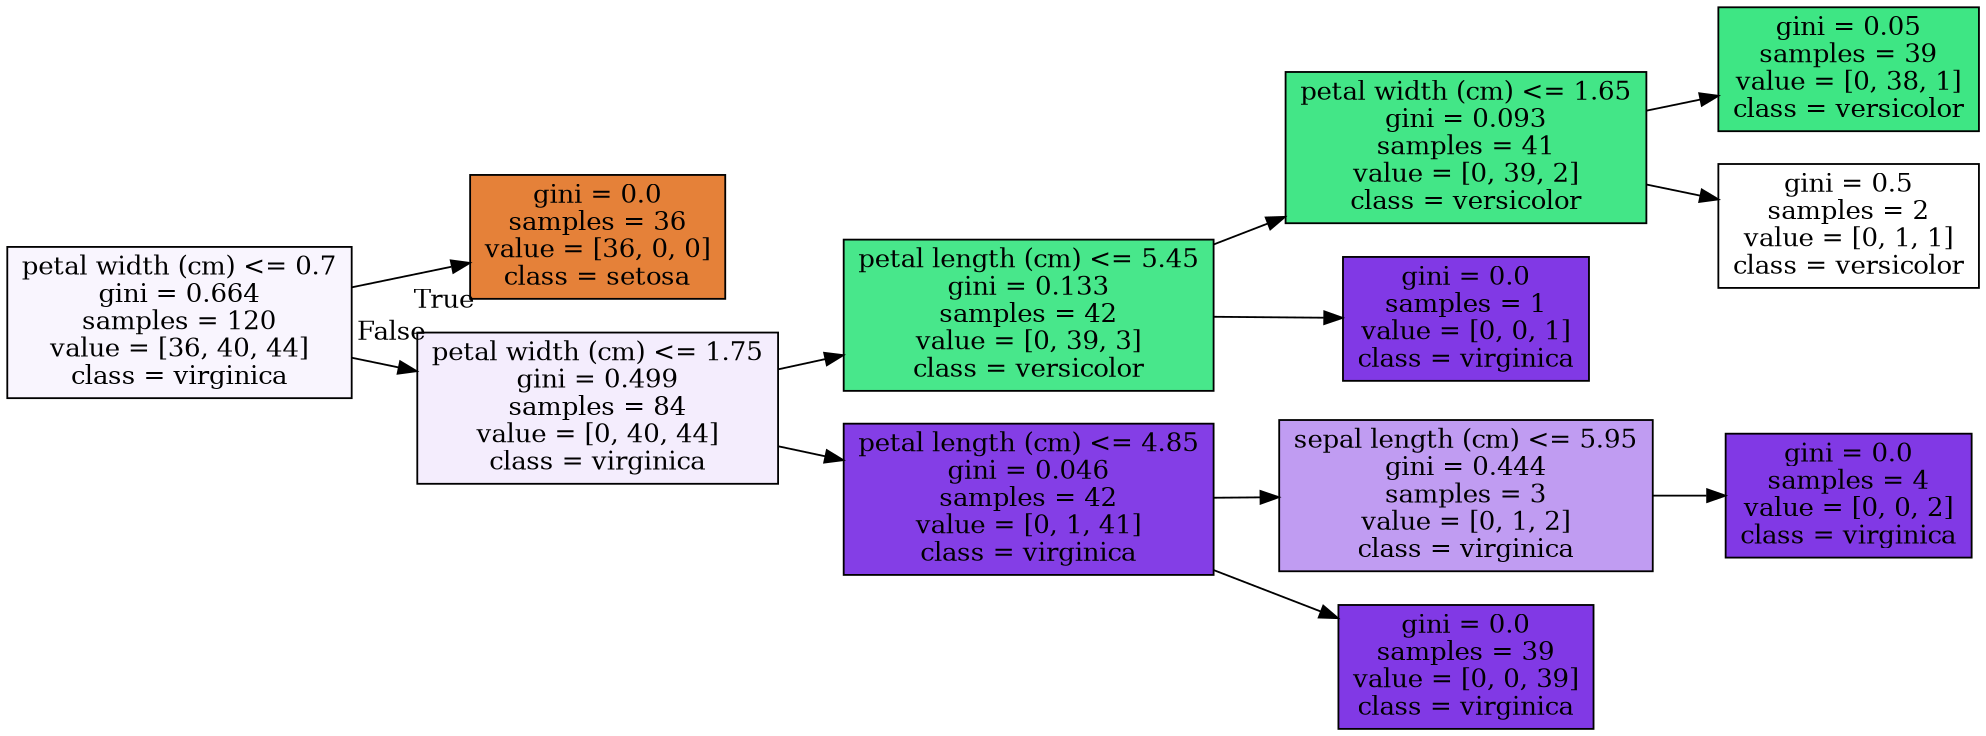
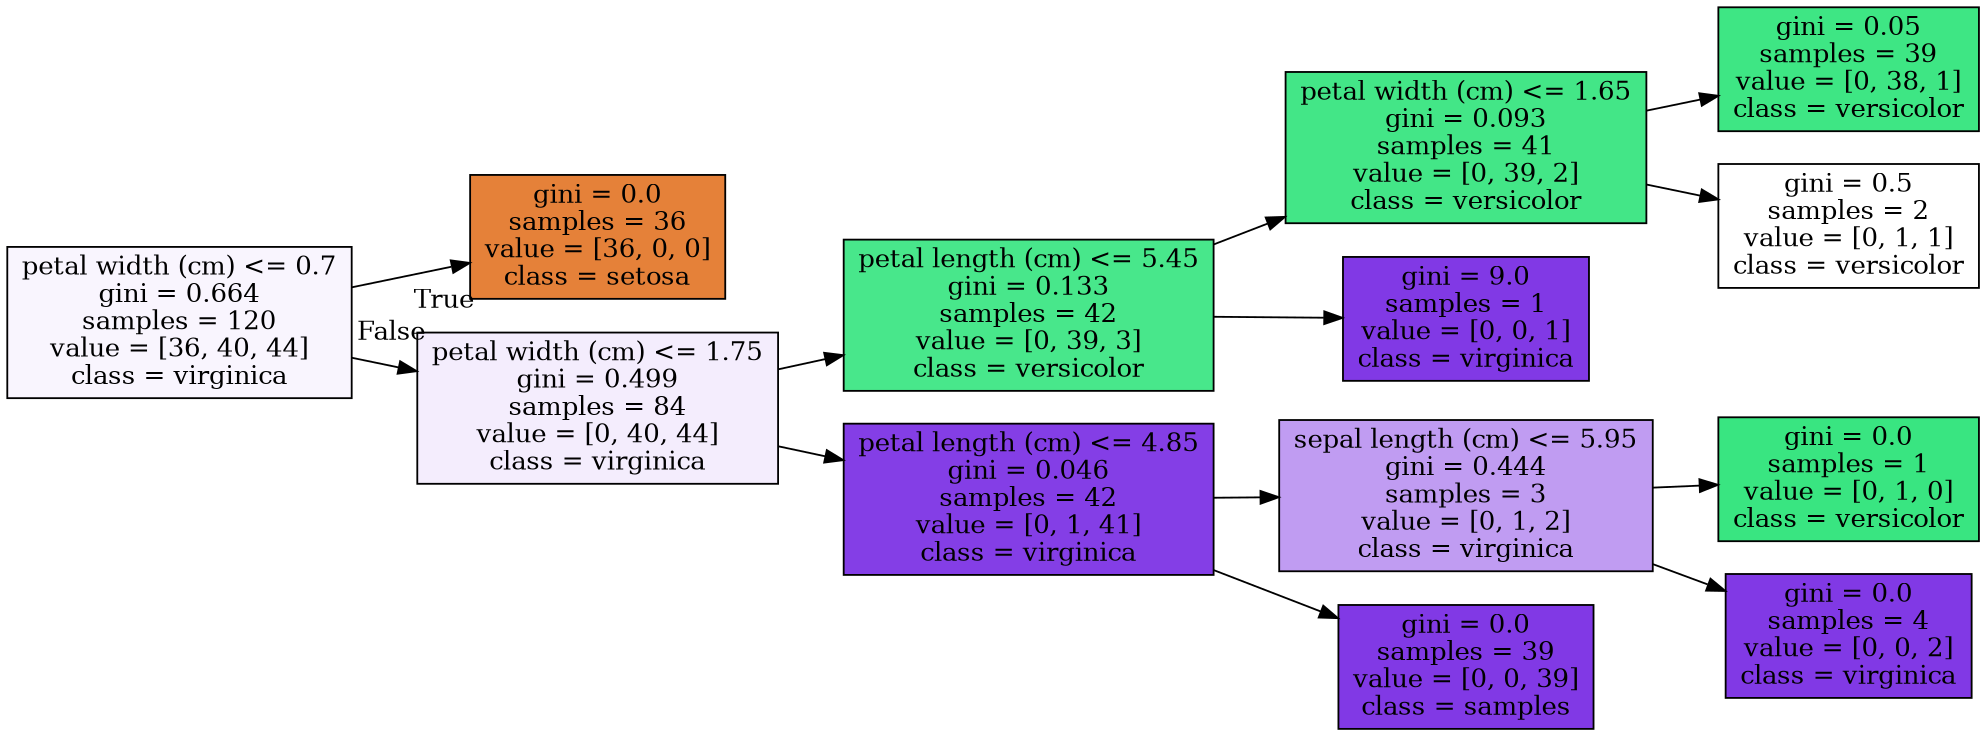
node "gini = 0.0 samples = 1 value = [0, 0, 1] class = virginica": label "gini = 0.0 samples = 1 value = [0, 0, 1] class = virginica" -> "gini = 9.0 samples = 1 value = [0, 0, 1] class = virginica"
node "gini = 0.0 samples = 1 value = [0, 1, 0] class = versicolor": added
node "gini = 0.0 samples = 39 value = [0, 0, 39] class = virginica": label "gini = 0.0 samples = 39 value = [0, 0, 39] class = virginica" -> "gini = 0.0 samples = 39 value = [0, 0, 39] class = samples"
